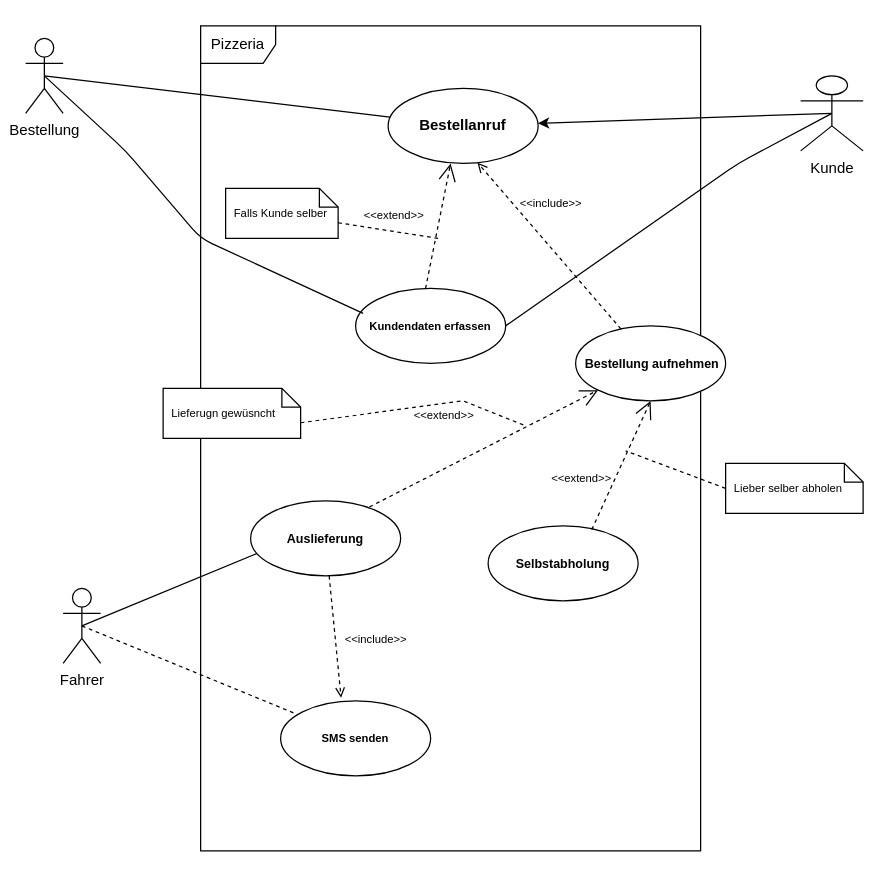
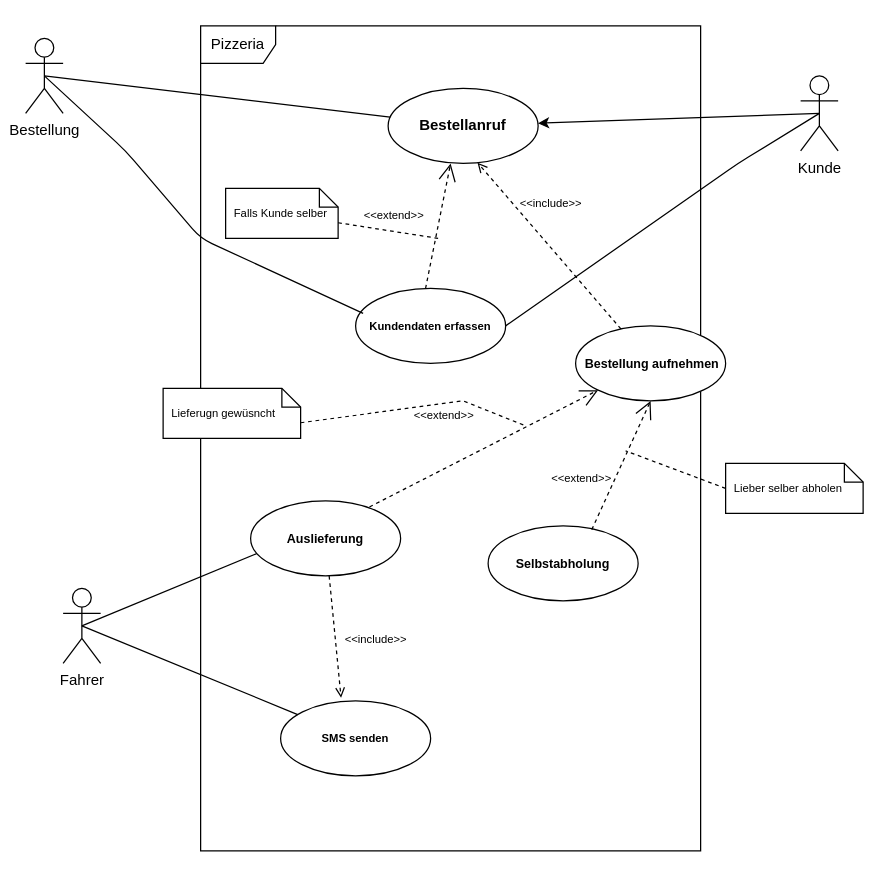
node "Kunde": size 63x75 -> 38x75
edge "Fahrer" -- "SMS senden": style dashed -> solid
